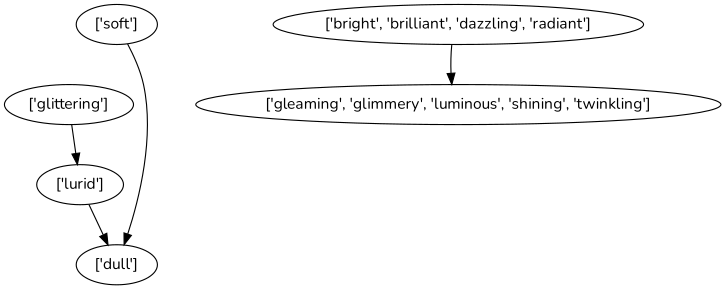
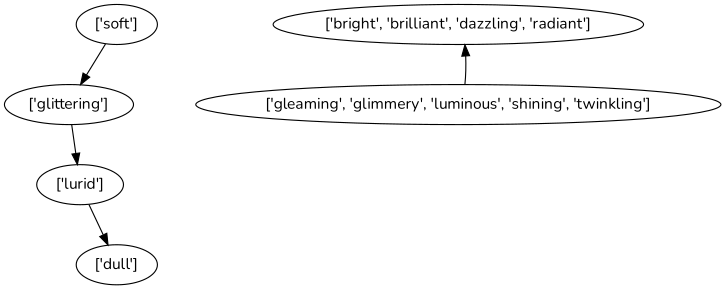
edge "['bright', 'brilliant', 'dazzling', 'radiant']" -> "['gleaming', 'glimmery', 'luminous', 'shining', 'twinkling']": reversed
edge "['soft']" -> "['dull']": now "['soft']" -> "['glittering']"
